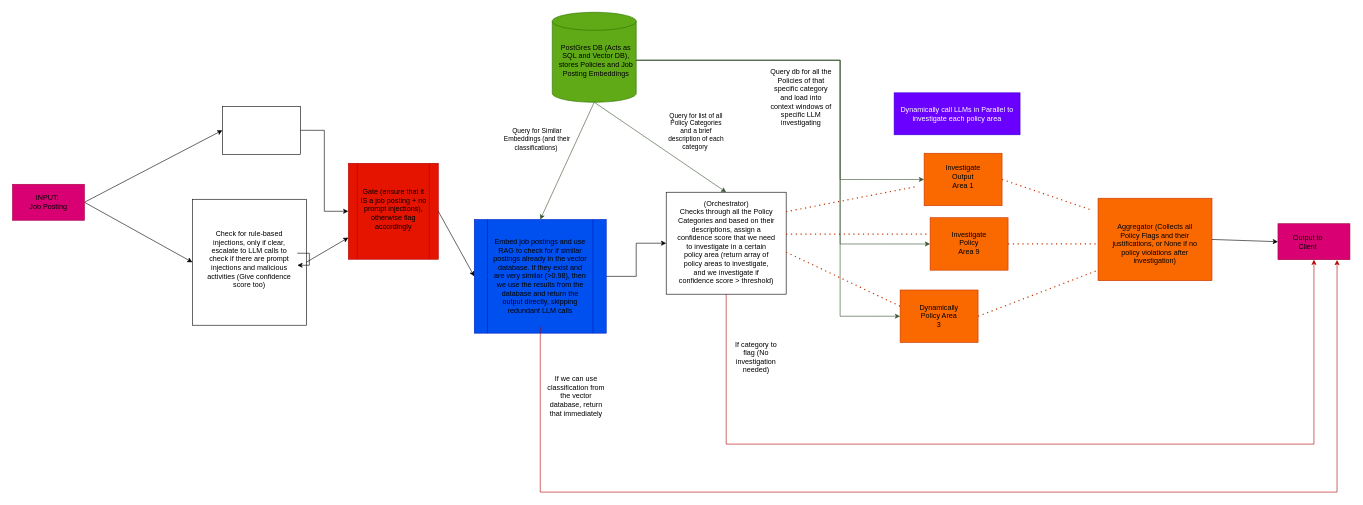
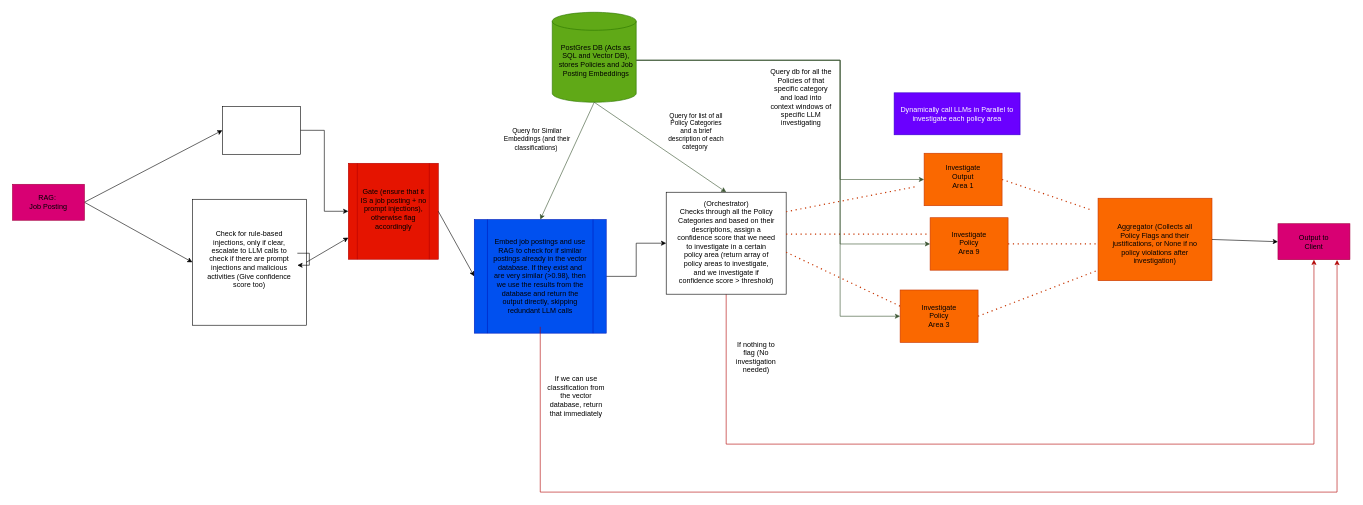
node "INPUT: Job Posting": label "INPUT: Job Posting" -> "RAG: Job Posting"
node "Output to Client": moved (1308, 242) -> (1314, 242)
node "Dynamically Policy Area 3": label "Dynamically Policy Area 3" -> "Investigate Policy Area 3"
node "If category to flag (No investigation needed)": label "If category to flag (No investigation needed)" -> "If nothing to flag (No investigation needed)"
